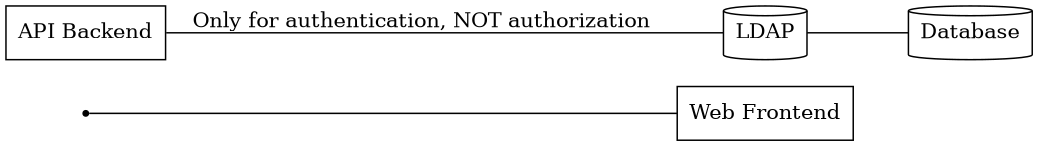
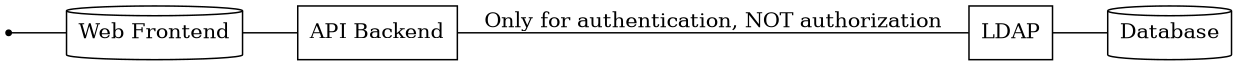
edge "Web Frontend" -- "API Backend": added
node "LDAP": shape cylinder -> box
node "Web Frontend": shape box -> cylinder
